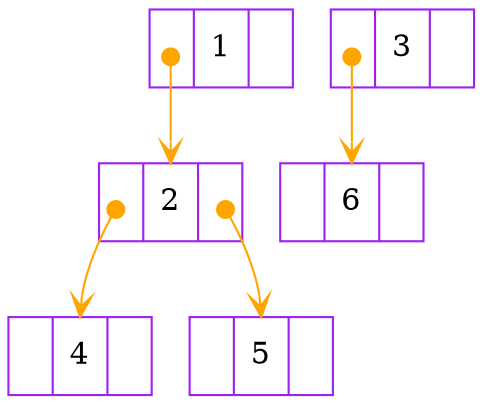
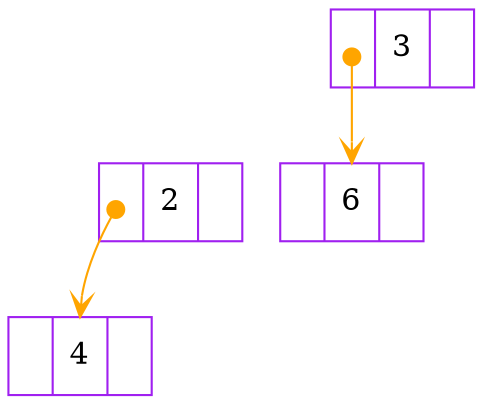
node "1": removed
node "5": removed
